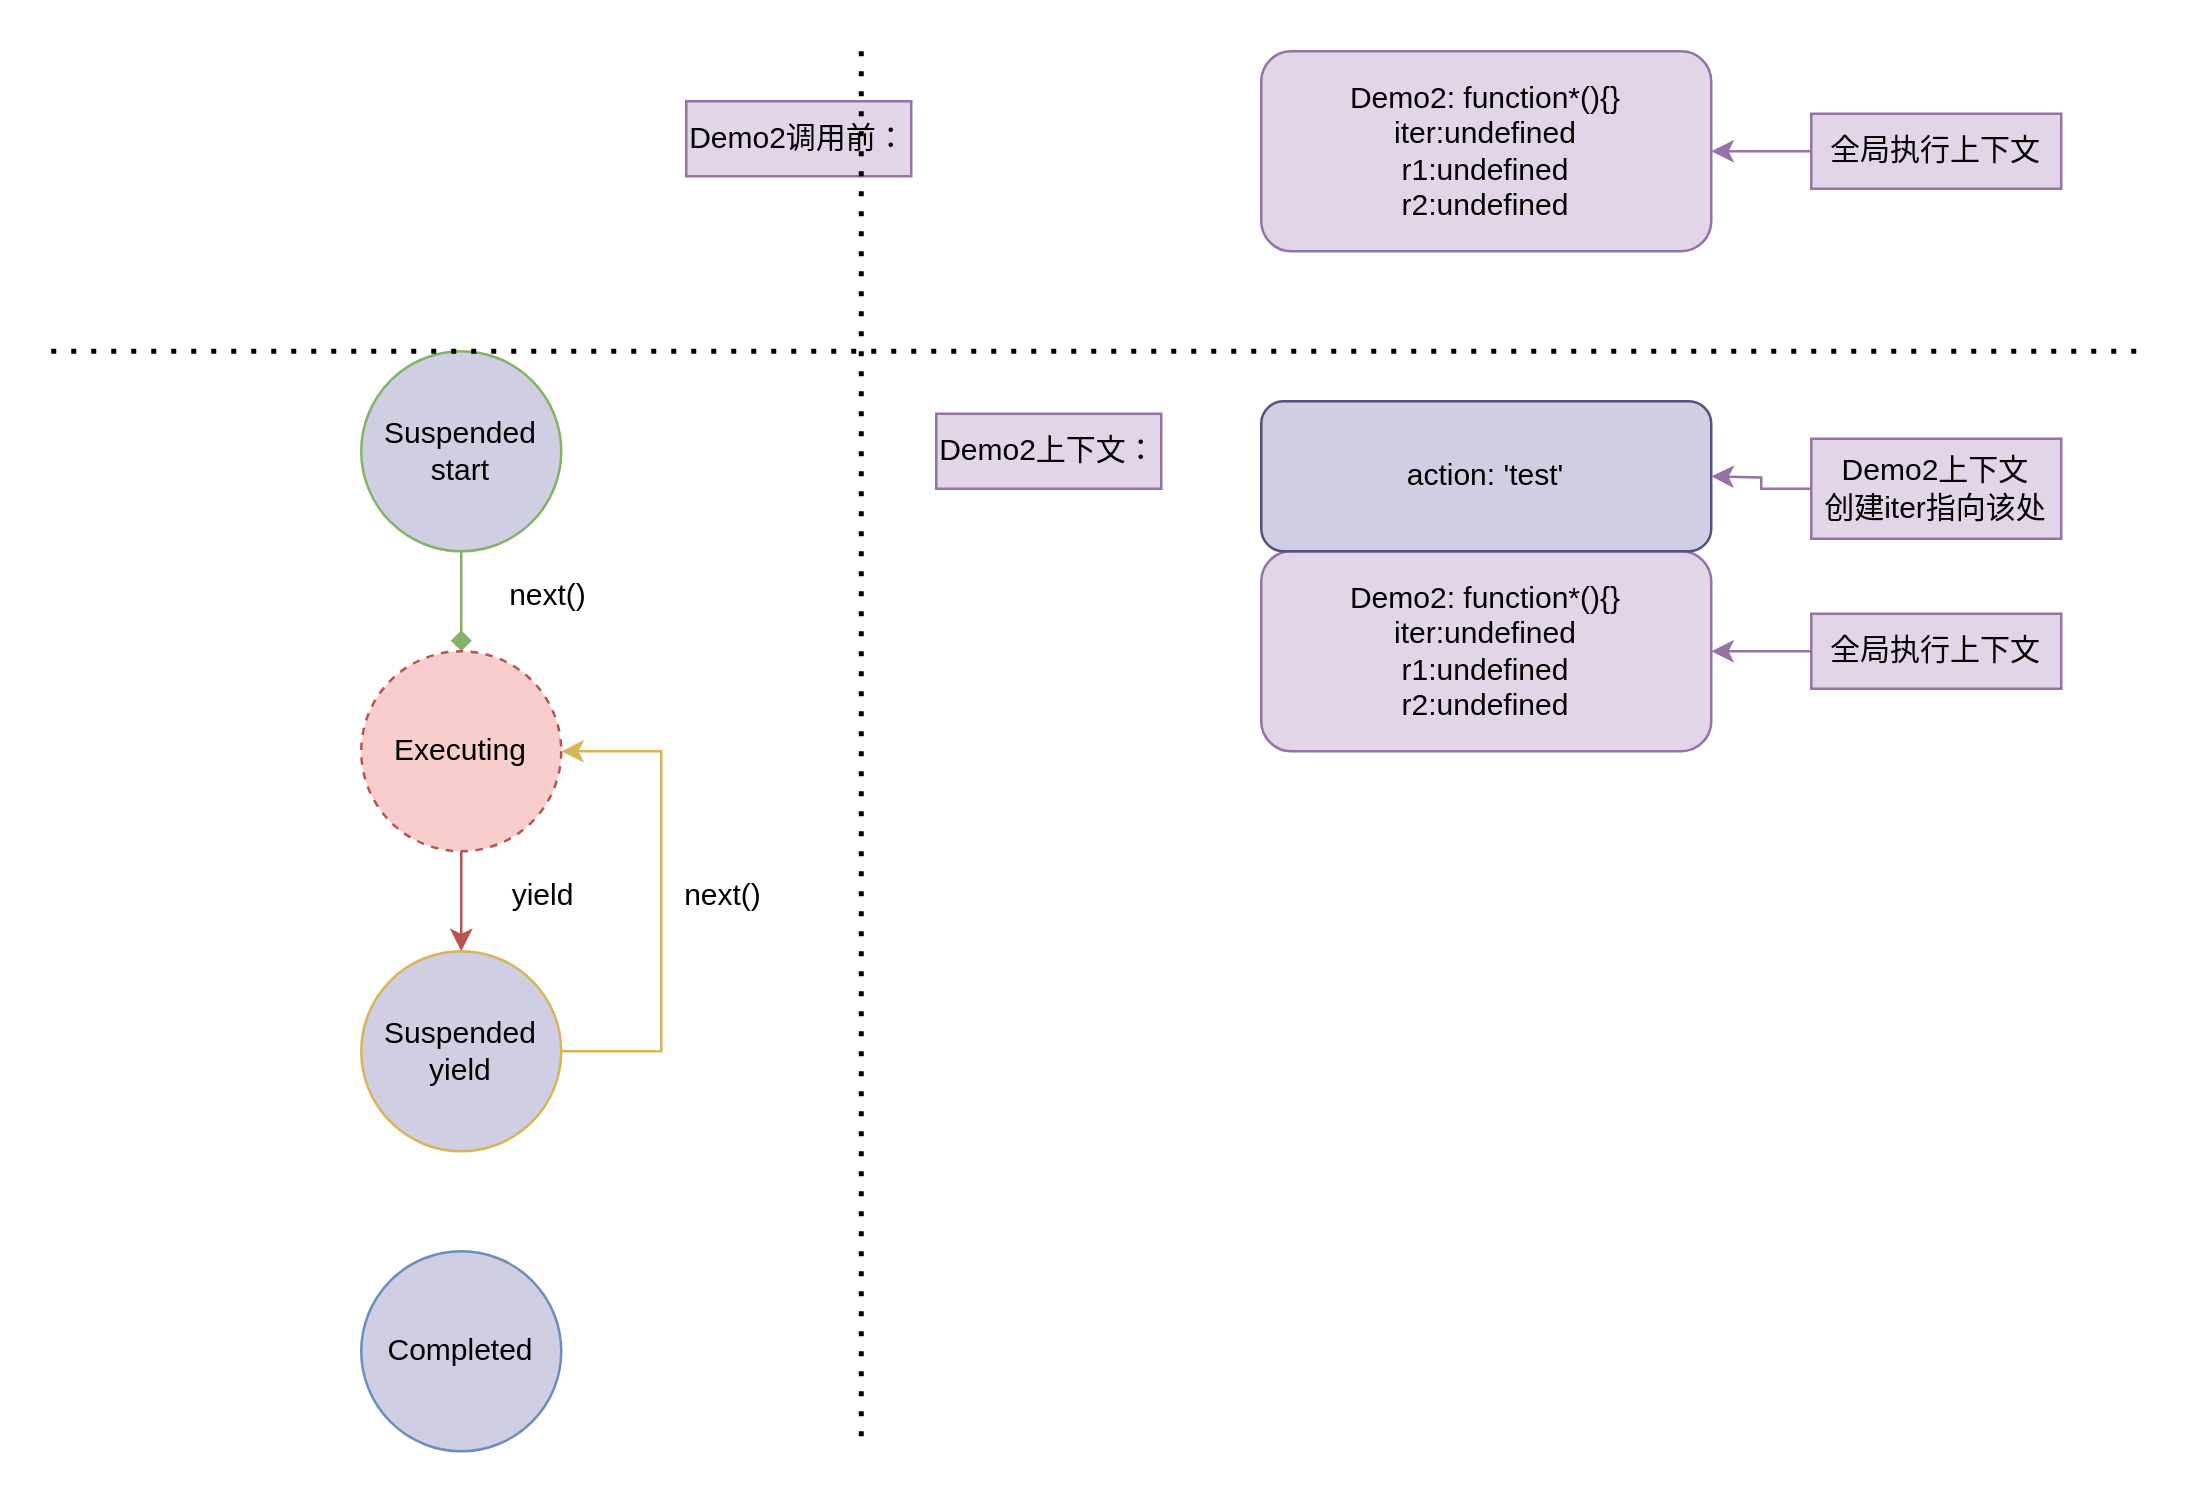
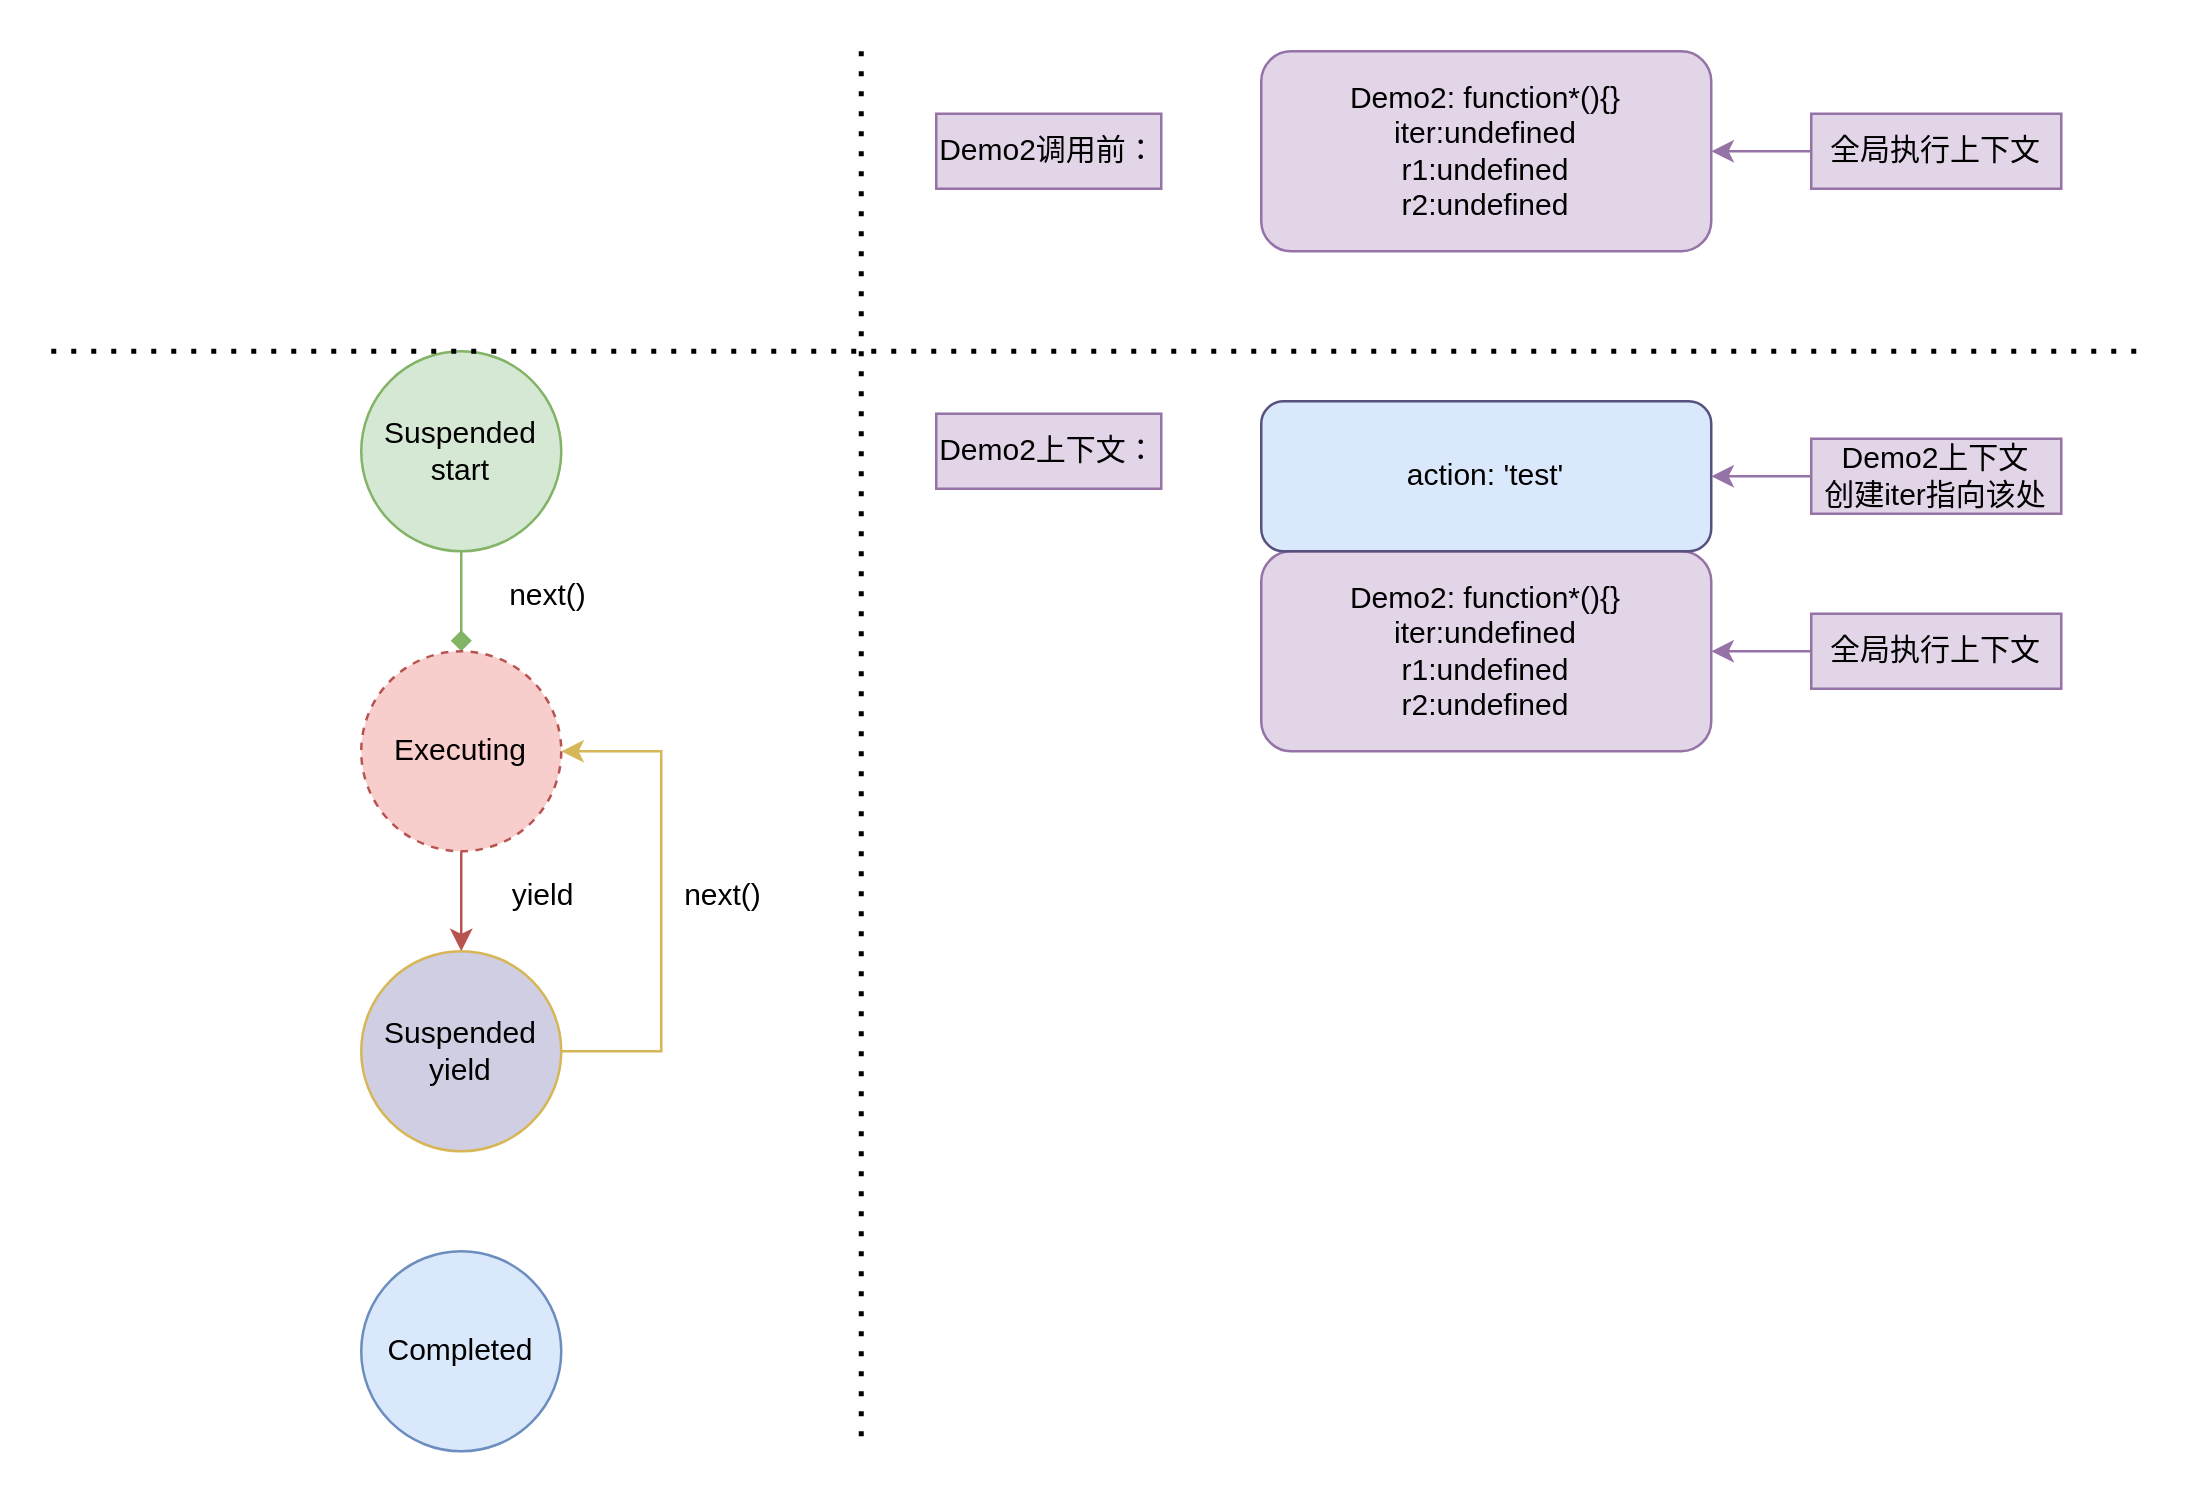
node "Demo2调用前：": moved (799, 139) -> (1049, 151)
node "Suspended start": fillcolor #d0cee2 -> #d5e8d4
node "action: 'test'": fillcolor #d0cee2 -> #dae8fc
node "Demo2上下文 创建iter指向该处": size 250x100 -> 250x75
node "Completed": fillcolor #d0cee2 -> #dae8fc
